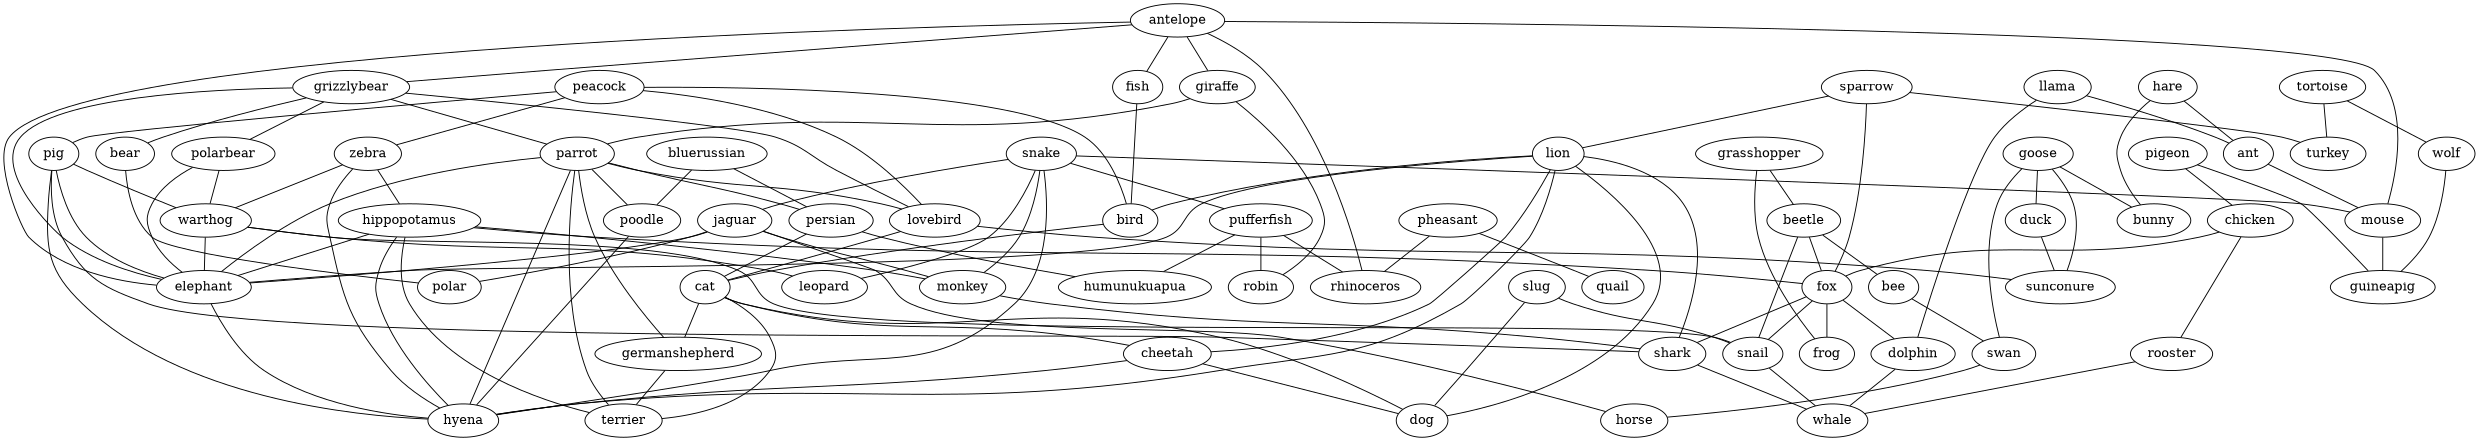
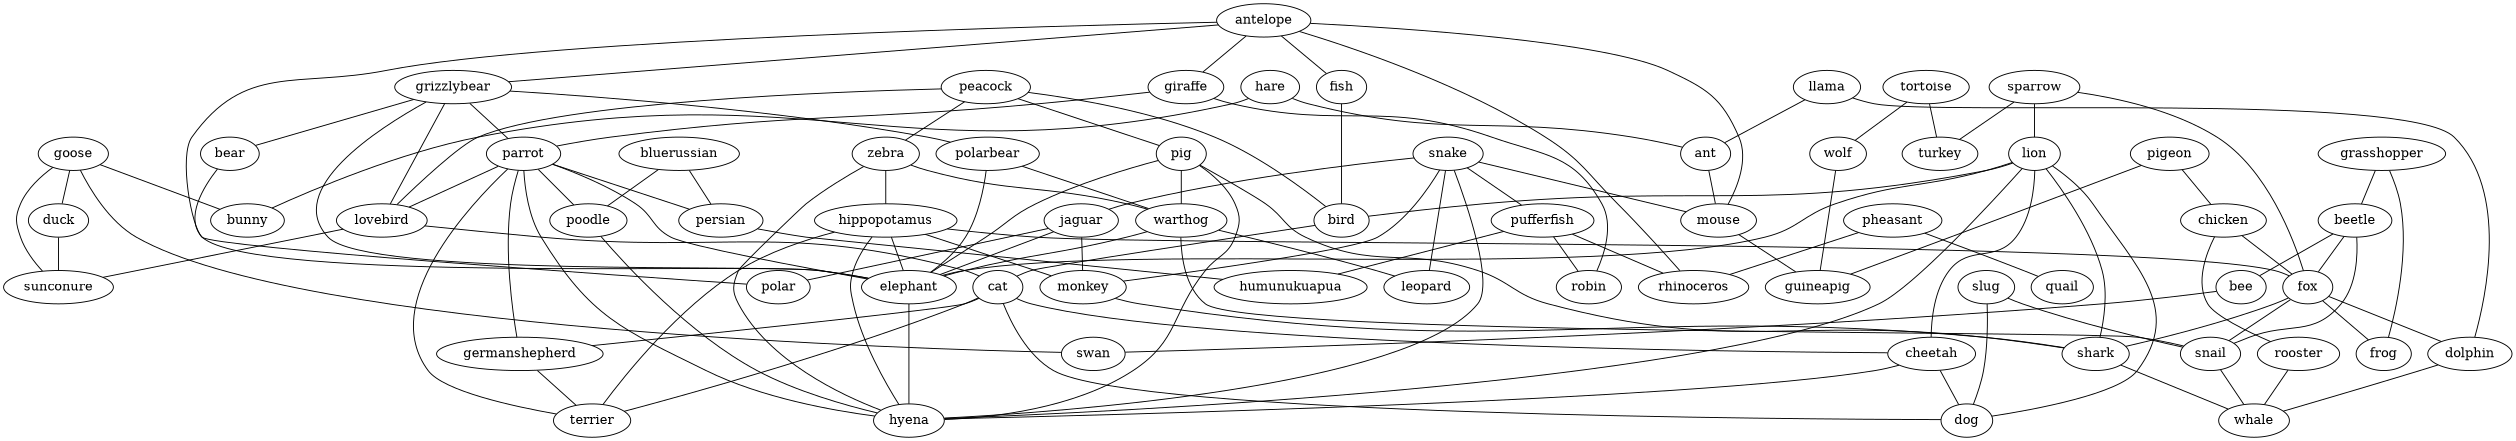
edge "persian" -- "cat": removed
node "horse": removed
